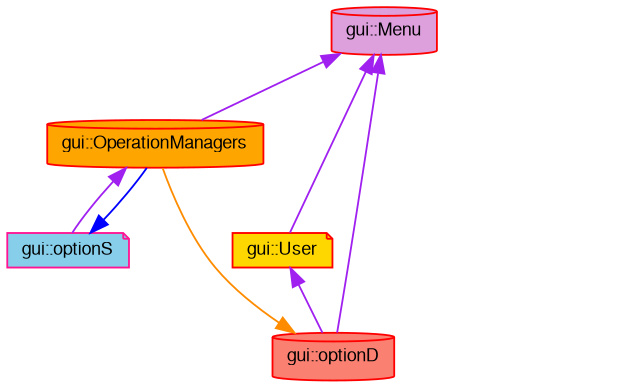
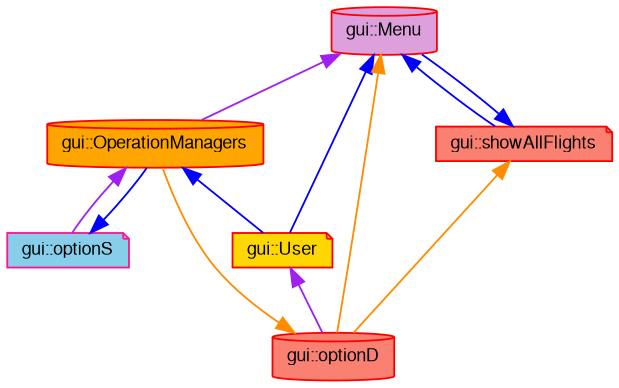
node "gui::showAllFlights": added
edge "gui::User" -> "gui::Menu": color purple -> blue
edge "gui::optionD" -> "gui::Menu": color purple -> darkorange
edge "gui::User" -> "gui::OperationManagers": added
